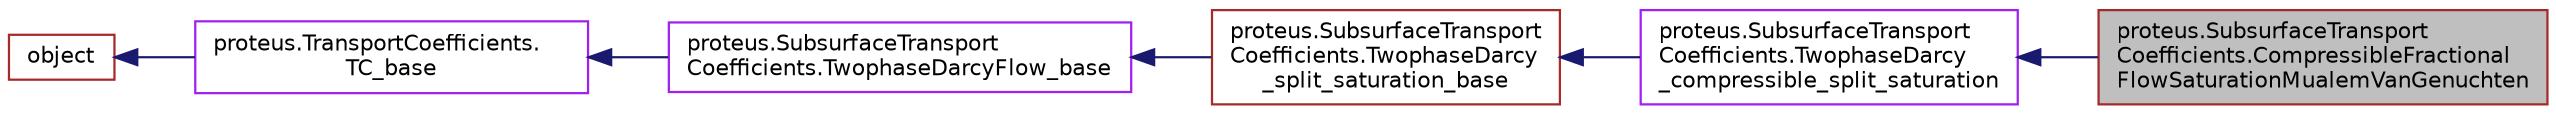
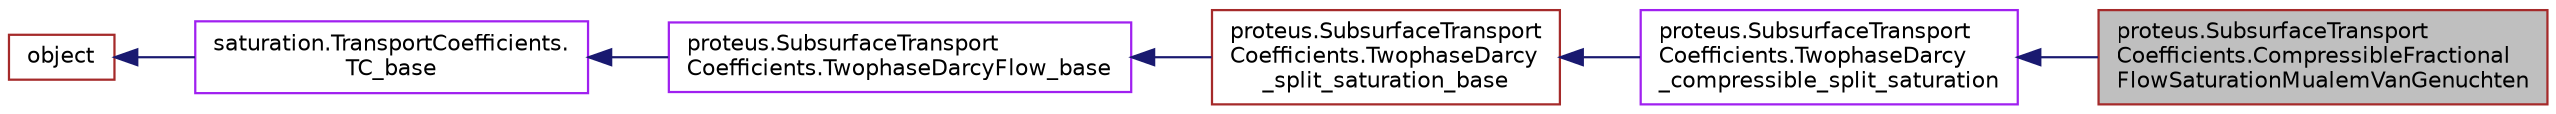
node "proteus.TransportCoefficients. TC_base": label "proteus.TransportCoefficients. TC_base" -> "saturation.TransportCoefficients. TC_base"
